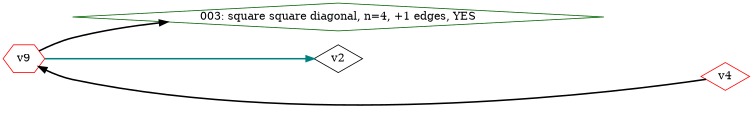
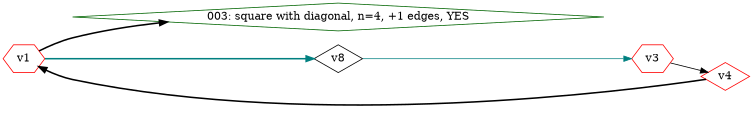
node "003: square square diagonal, n=4, +1 edges, YES": label "003: square square diagonal, n=4, +1 edges, YES" -> "003: square with diagonal, n=4, +1 edges, YES"
node "v9": label "v9" -> "v1"
node "v2": label "v2" -> "v8"
node "v3": added
